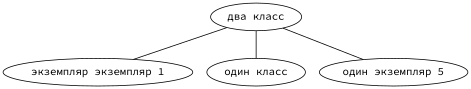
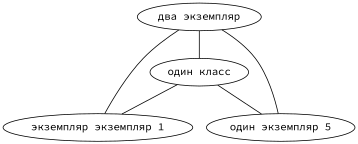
node "два класс": label "два класс" -> "два экземпляр"
edge "один класс" -- "экземпляр экземпляр 1": added
edge "один класс" -- "один экземпляр 5": added
